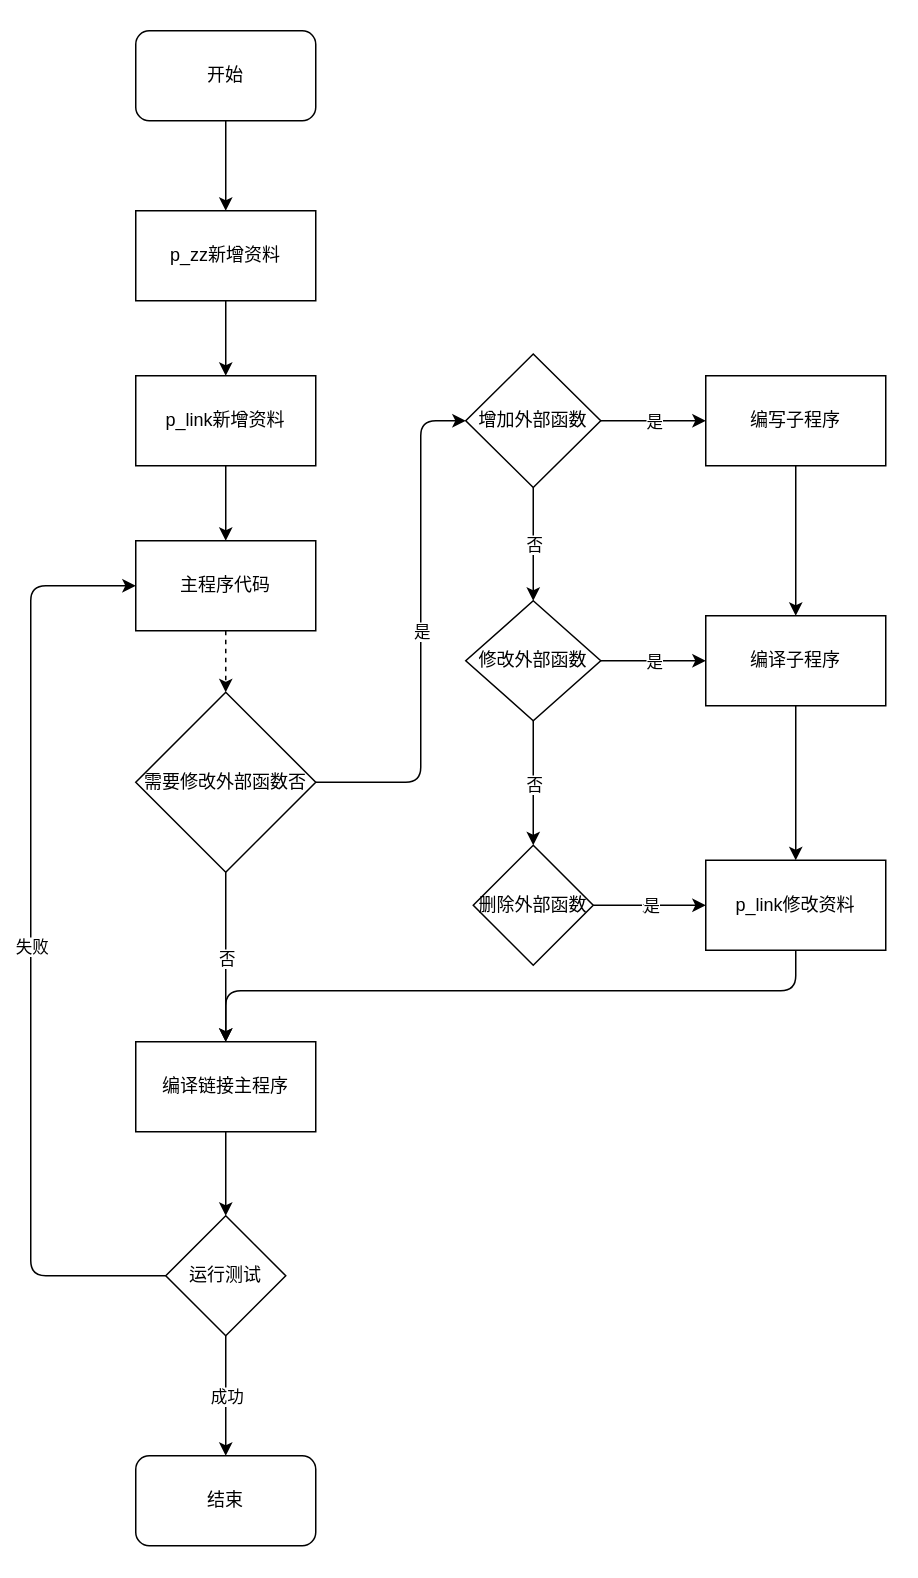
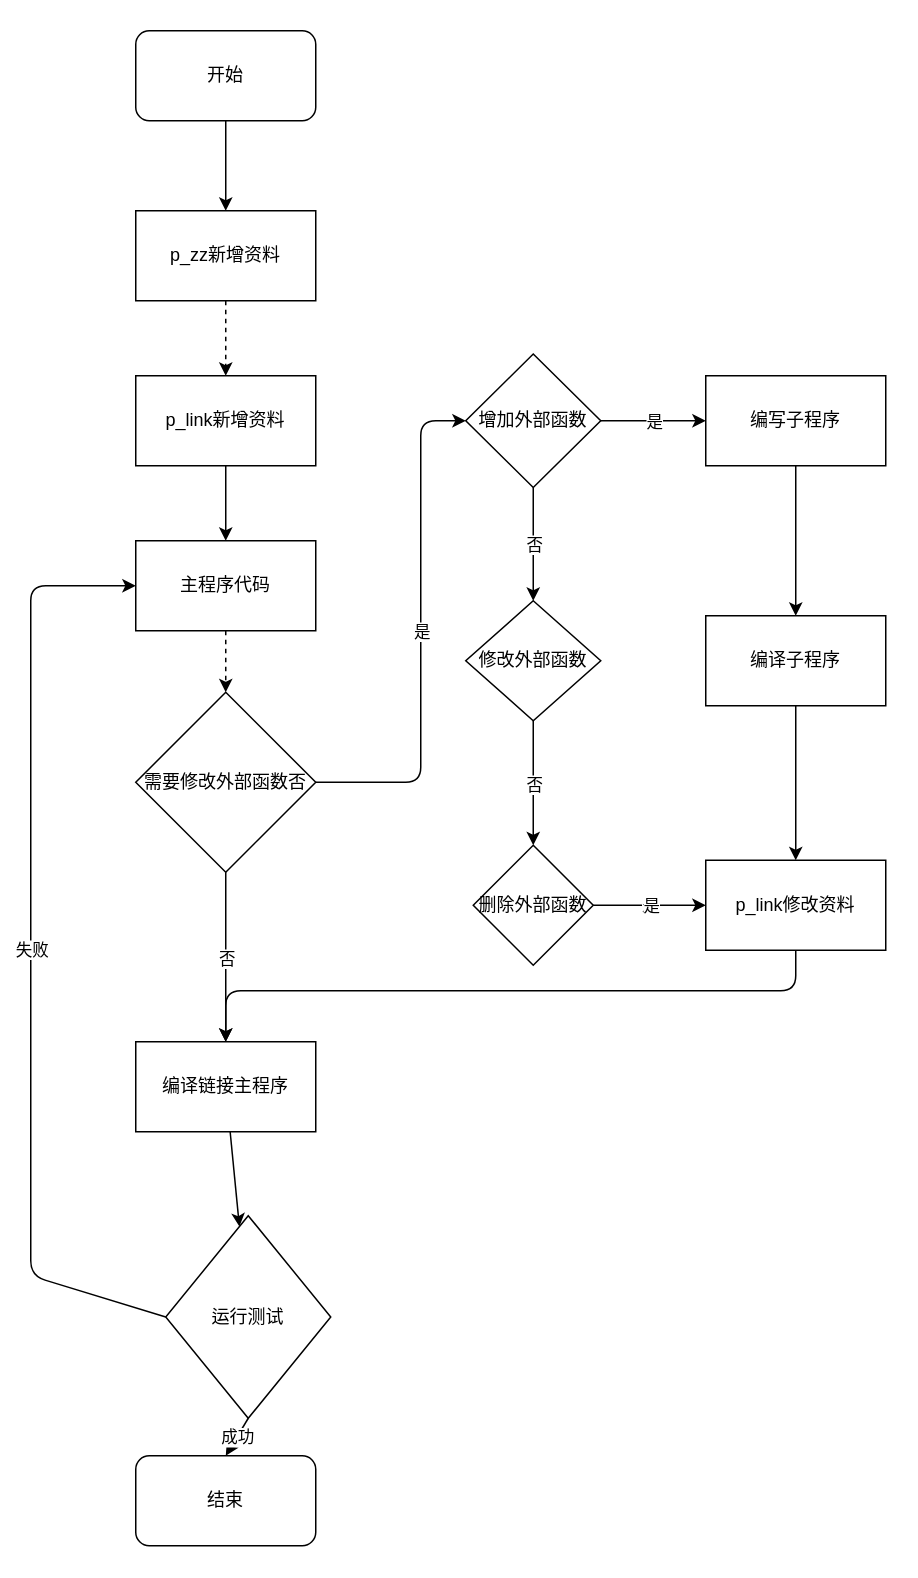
edge "p_zz新增资料" -> "p_link新增资料": style solid -> dashed
edge "修改外部函数" -> "编译子程序": removed, label "是"
node "运行测试": size 120x120 -> 165x203
